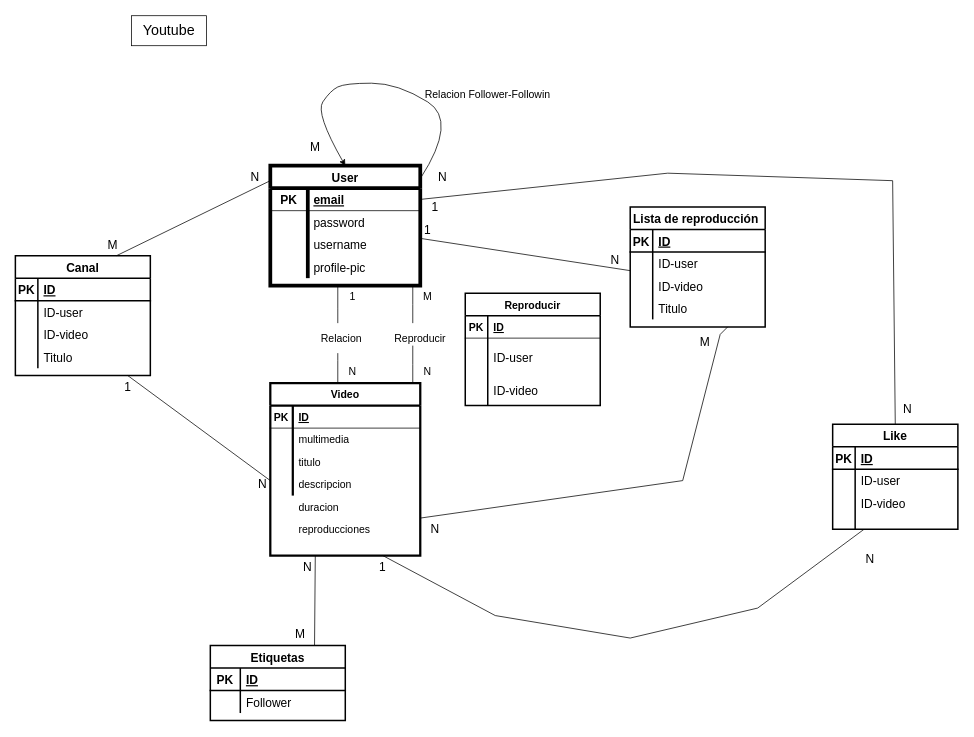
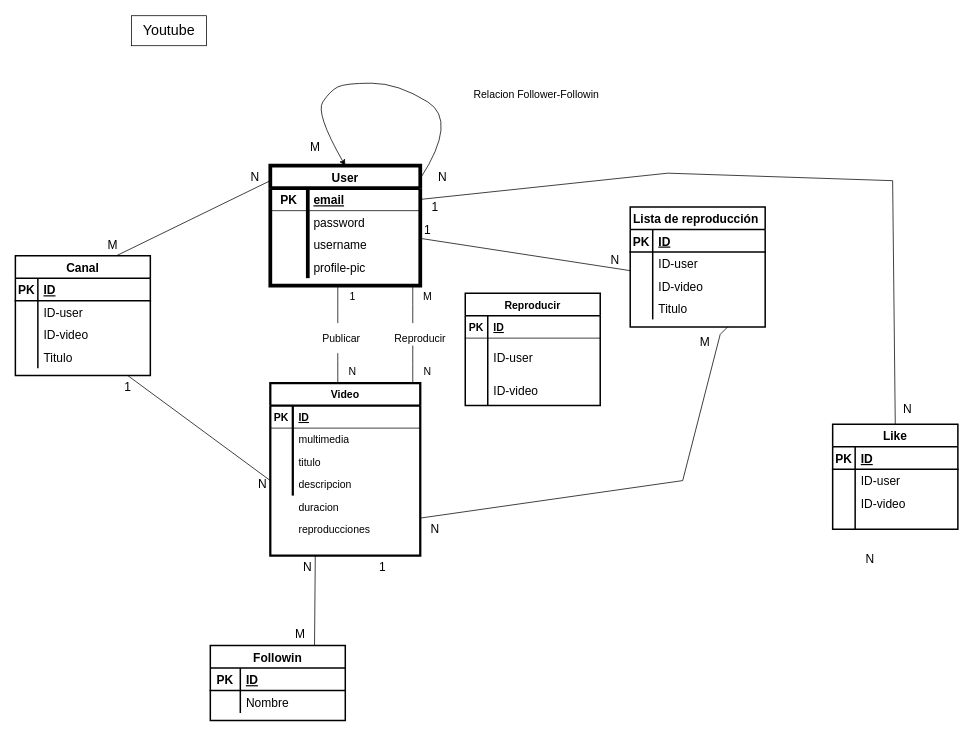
node "Relacion Follower-Followin": moved (488, 94) -> (537, 94)
node "Relacion": label "Relacion" -> "Publicar"
edge "Video" -- "Like": removed
node "Etiquetas": label "Etiquetas" -> "Followin"
node "Follower": label "Follower" -> "Nombre"
